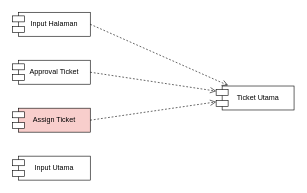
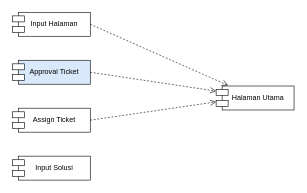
node "Approval Ticket": fillcolor #ffffff -> #dae8fc
node "Ticket Utama": label "Ticket Utama" -> "Halaman Utama"
node "Assign Ticket": fillcolor #f8cecc -> #ffffff
node "Input Utama": label "Input Utama" -> "Input Solusi"
